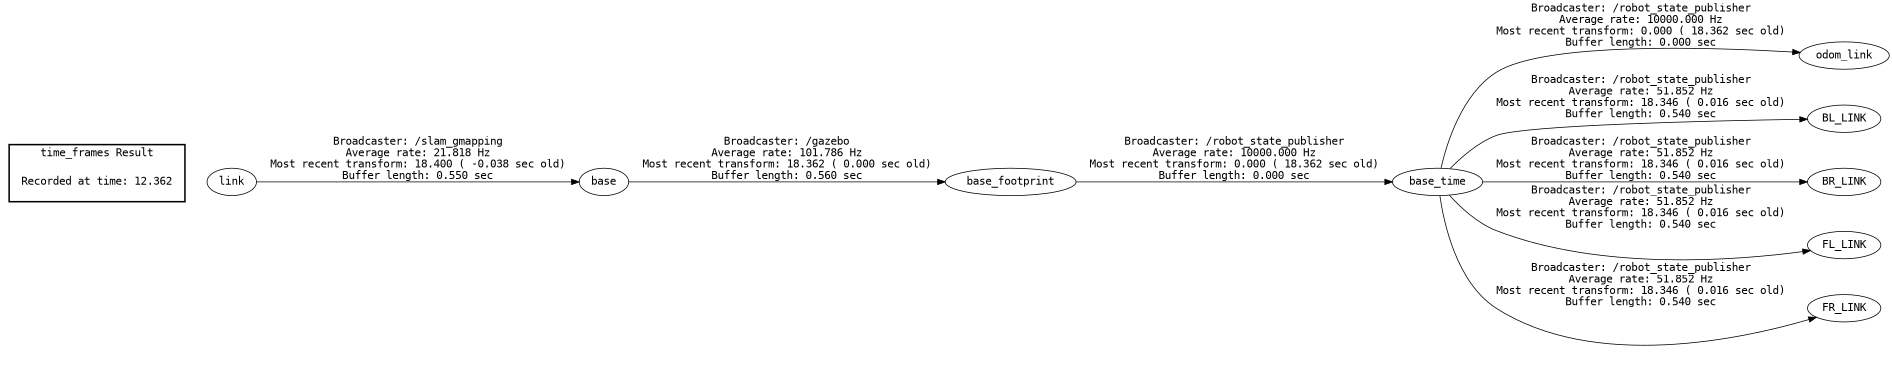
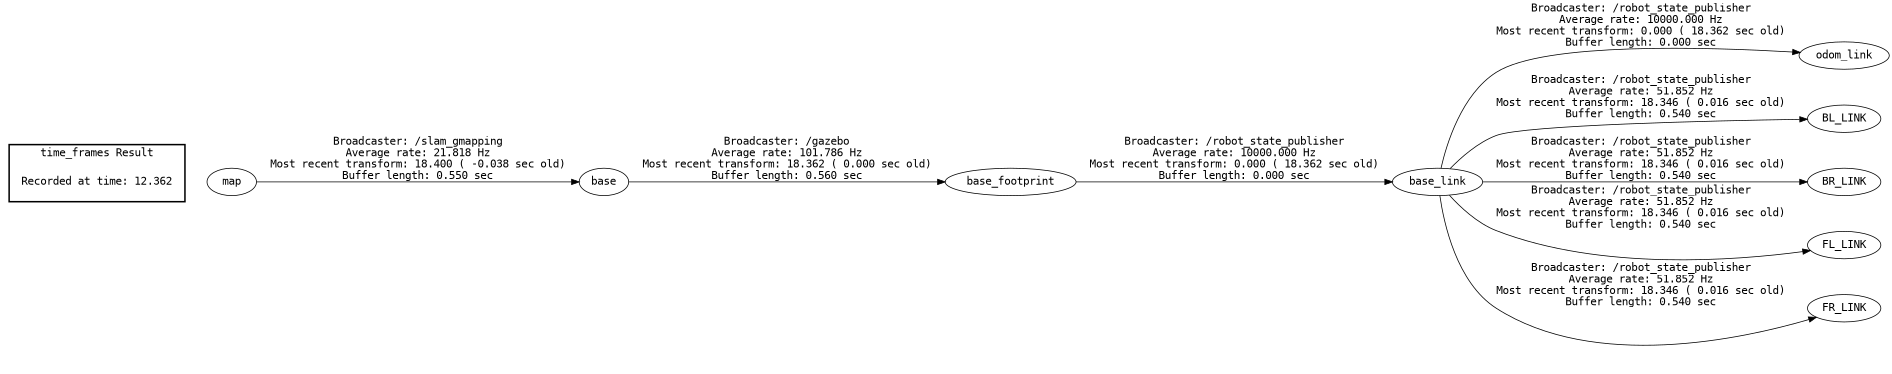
node "link": label "link" -> "map"
node "base_time": label "base_time" -> "base_link"
